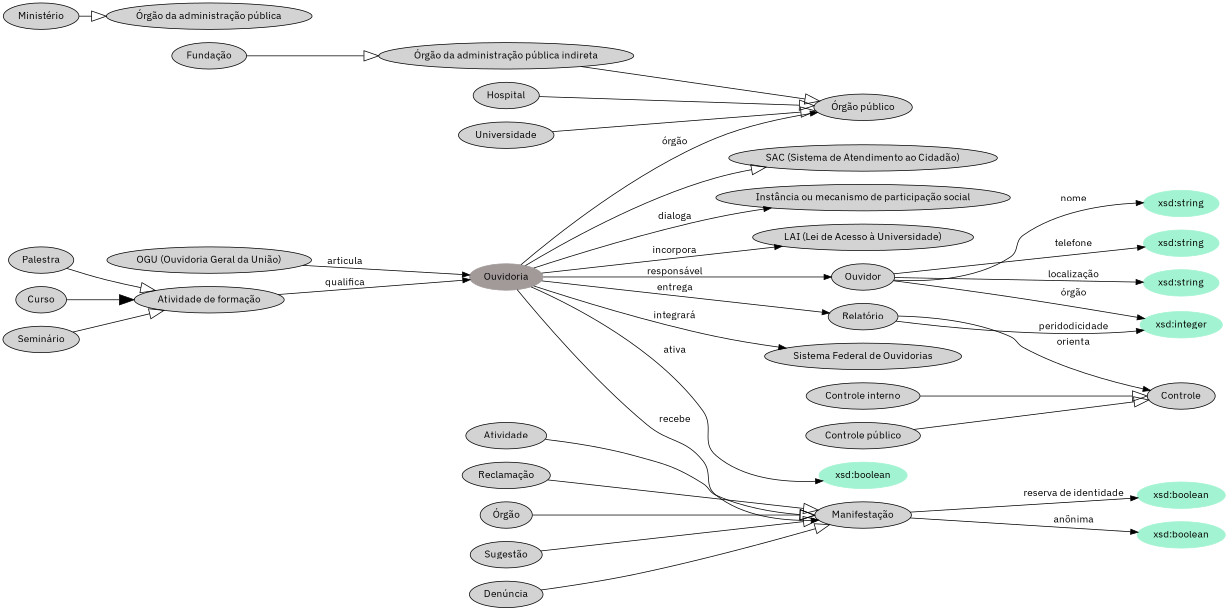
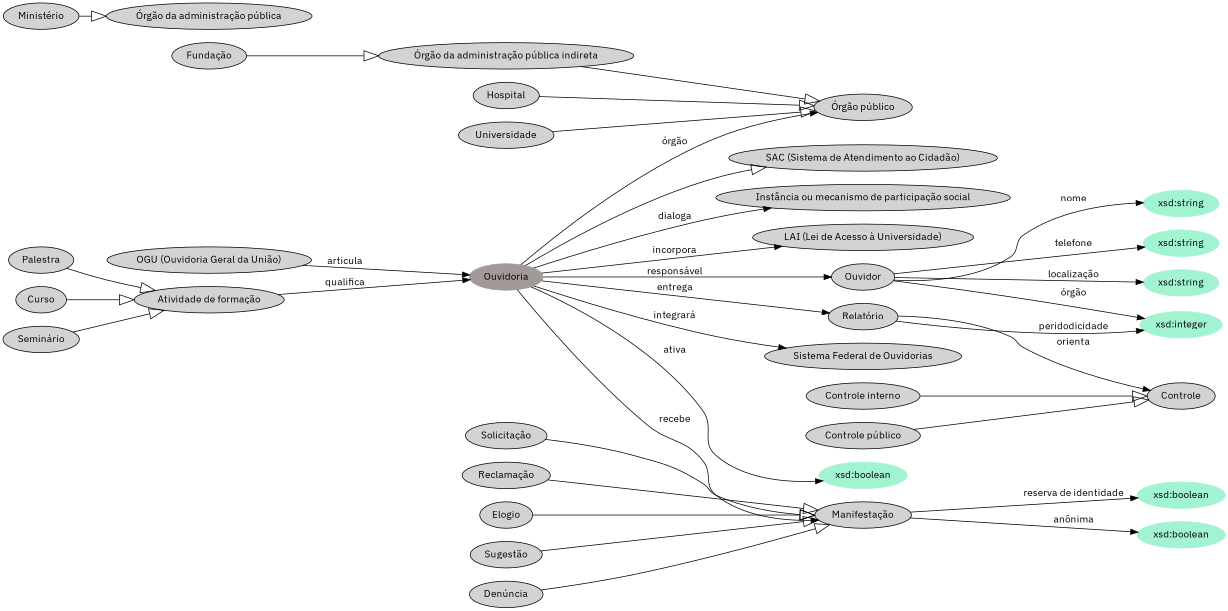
edge "Curso" -> "Atividade de formação": arrowhead normal -> empty
node "Atividade": label "Atividade" -> "Solicitação"
node "Órgão": label "Órgão" -> "Elogio"
